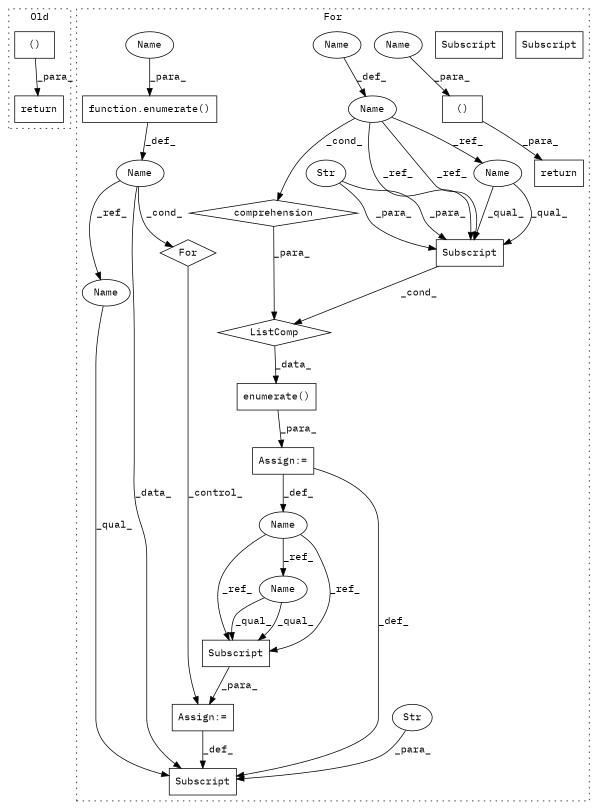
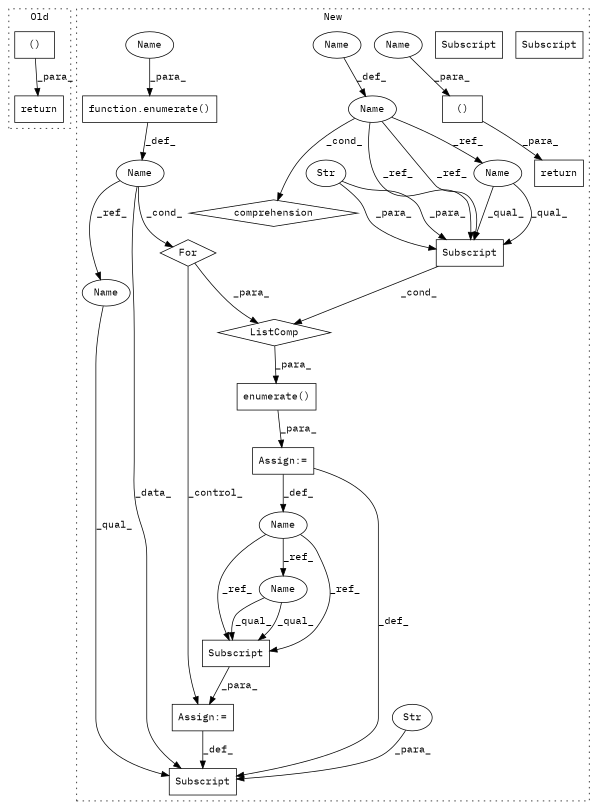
cluster "For": label "For" -> "New"
edge "comprehension" -> "ListComp": now "For" -> "ListComp"
edge "ListComp" -> "enumerate()": label "_data_" -> "_para_"
